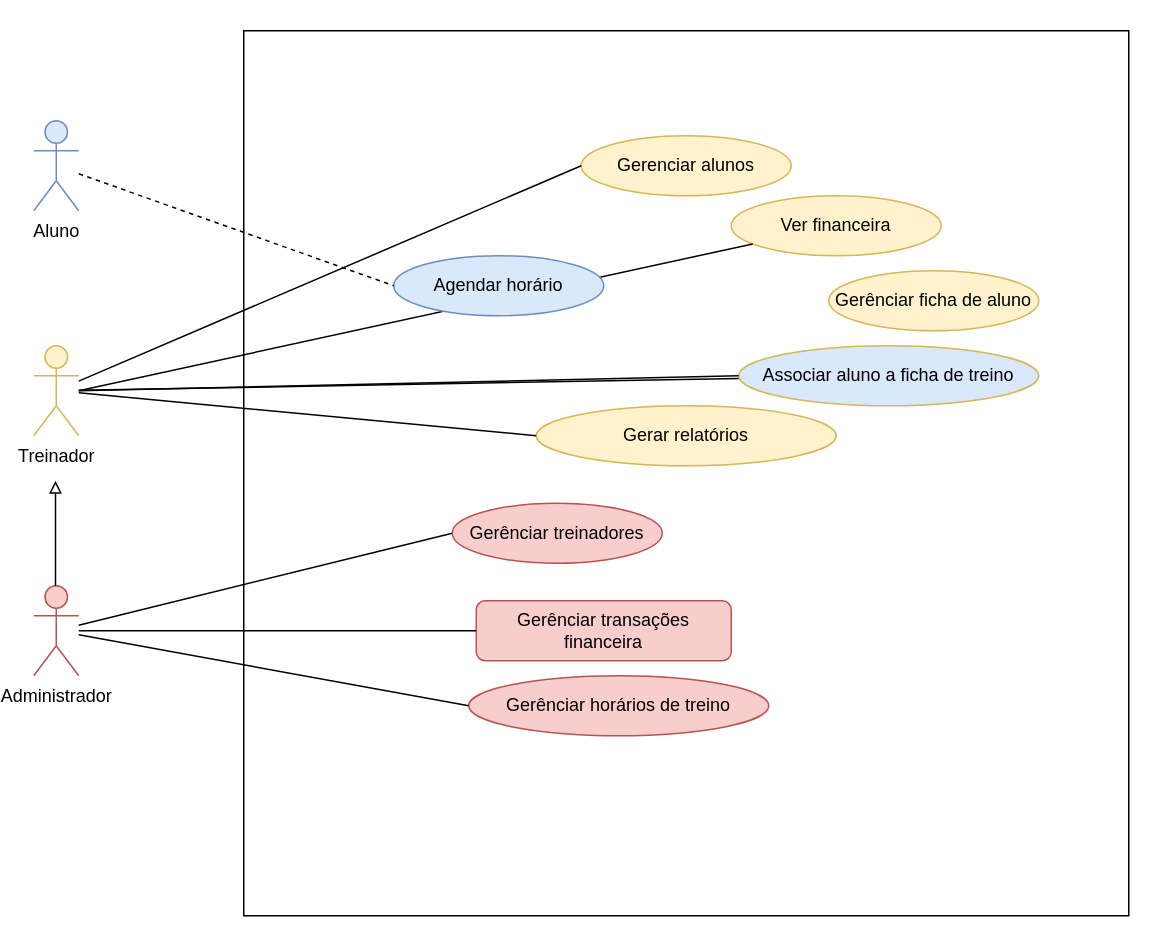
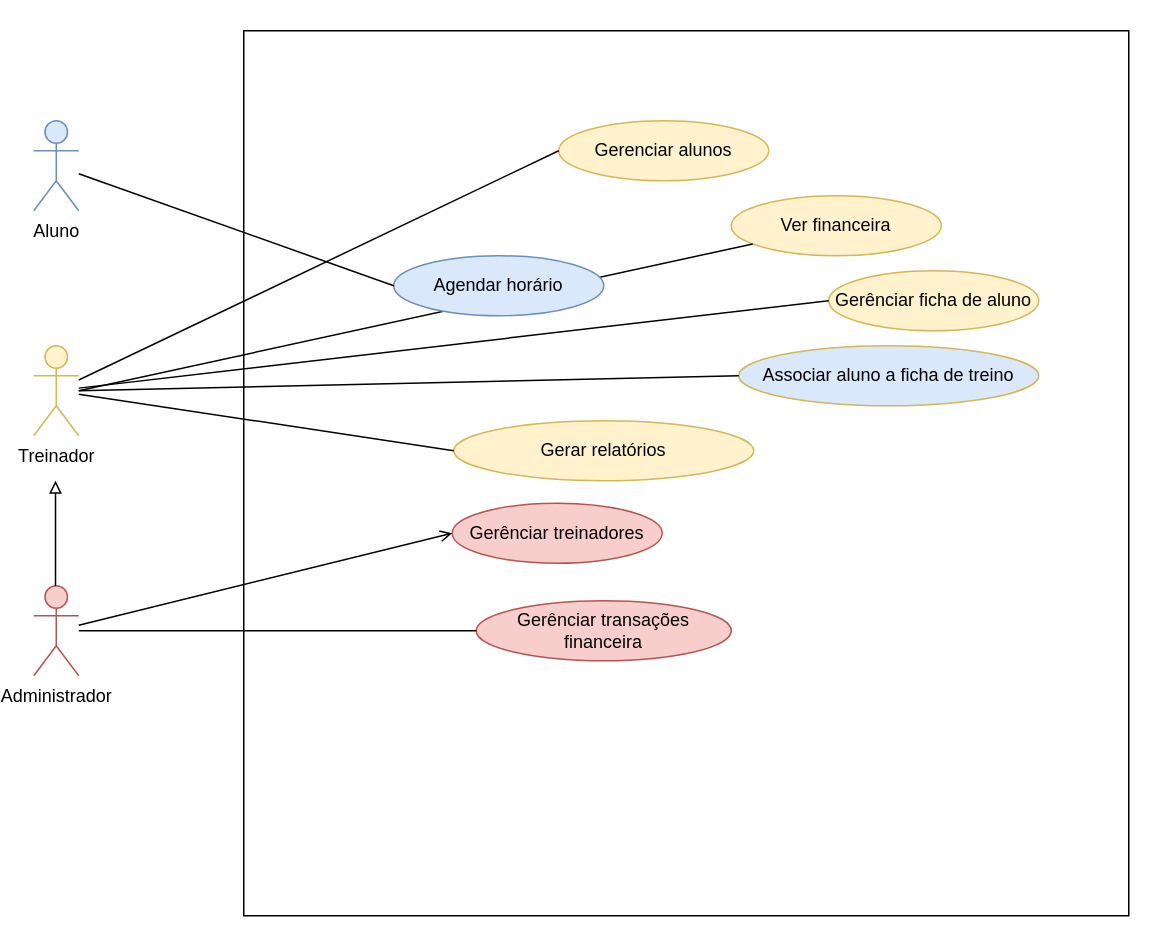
node "Gerenciar alunos": moved (686, 166) -> (664, 151)
edge "Aluno" -- "Agendar horário": style dashed -> solid
edge "Associar aluno a ficha de treino" -- "Treinador": now "Gerênciar ficha de aluno" -- "Treinador"
node "Gerar relatórios": moved (686, 436) -> (604, 451)
edge "Gerênciar treinadores" -- "Administrador": arrowhead none -> open
node "Gerênciar transações financeira": shape rounded rectangle -> ellipse
edge "Administrador" -- "Gerênciar horários de treino": removed
node "Gerênciar horários de treino": removed
